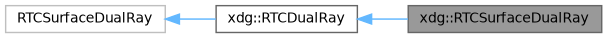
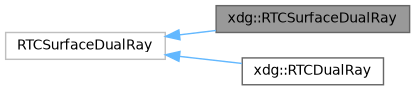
edge "xdg::RTCSurfaceDualRay" -> "xdg::RTCDualRay": now "xdg::RTCSurfaceDualRay" -> "RTCSurfaceDualRay"
